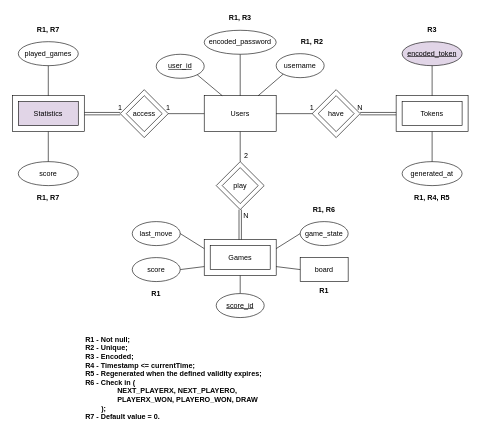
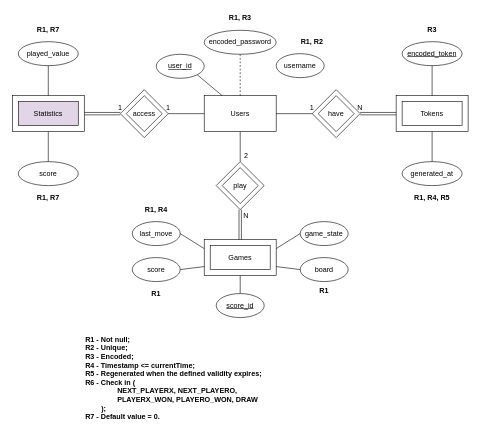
node "played_games": label "played_games" -> "played_value"
node "encoded_token": fillcolor #e1d5e7 -> #ffffff
edge "encoded_password" -- "Users": style solid -> dashed
edge "username" -- "Users": removed
node "R1, R4": added
node "R1, R6": removed
node "board": shape rectangle -> ellipse
